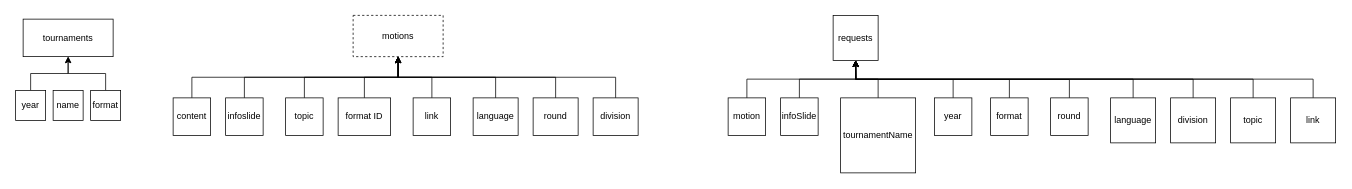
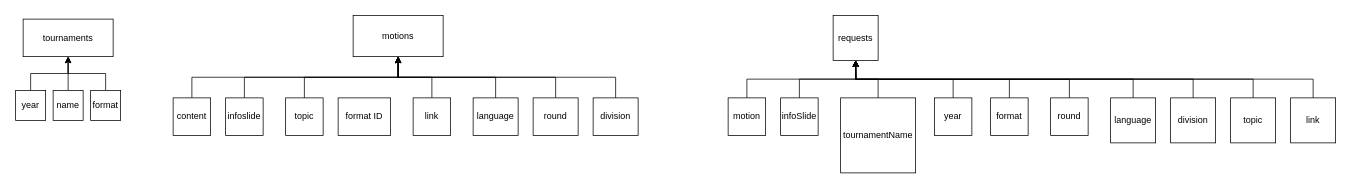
node "motions": style dashed -> solid
edge "name" -> "tournaments": added
edge "format ID" -> "motions": removed
